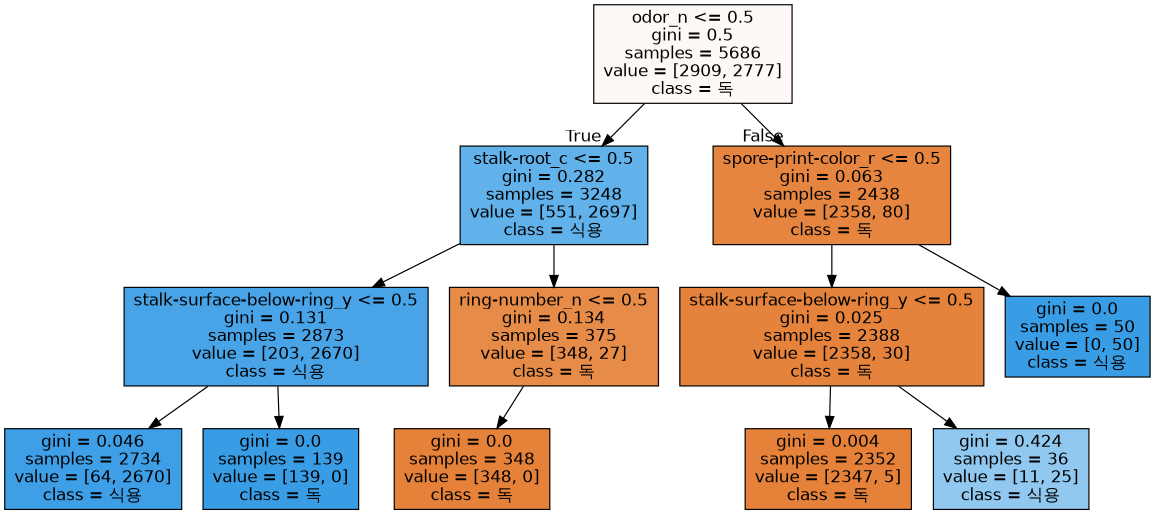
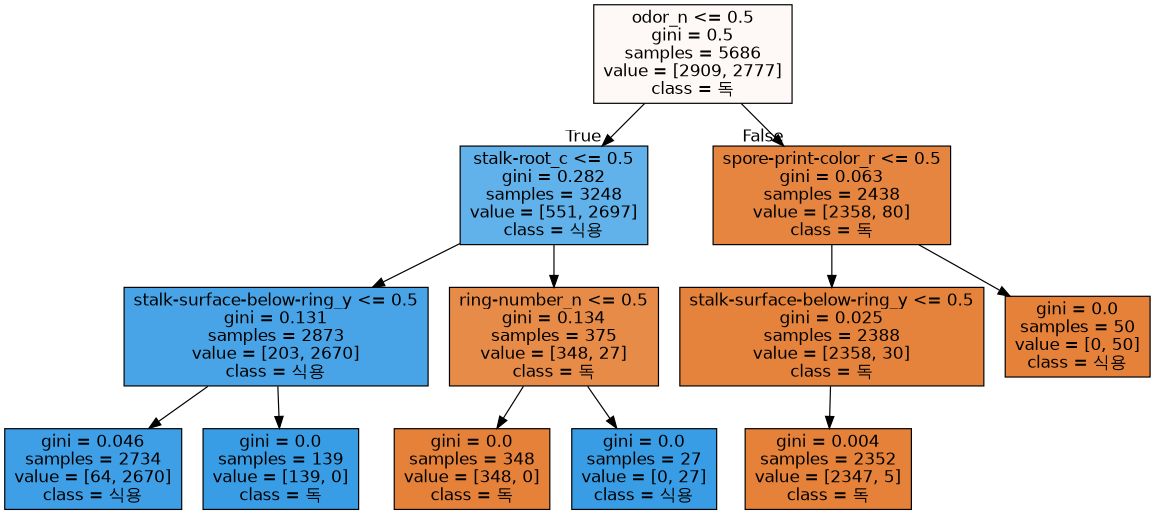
node "gini = 0.0 samples = 50 value = [0, 50] class = 식용": fillcolor #399de5 -> #e58139
node "gini = 0.0 samples = 27 value = [0, 27] class = 식용": added
node "gini = 0.424 samples = 36 value = [11, 25] class = 식용": removed
